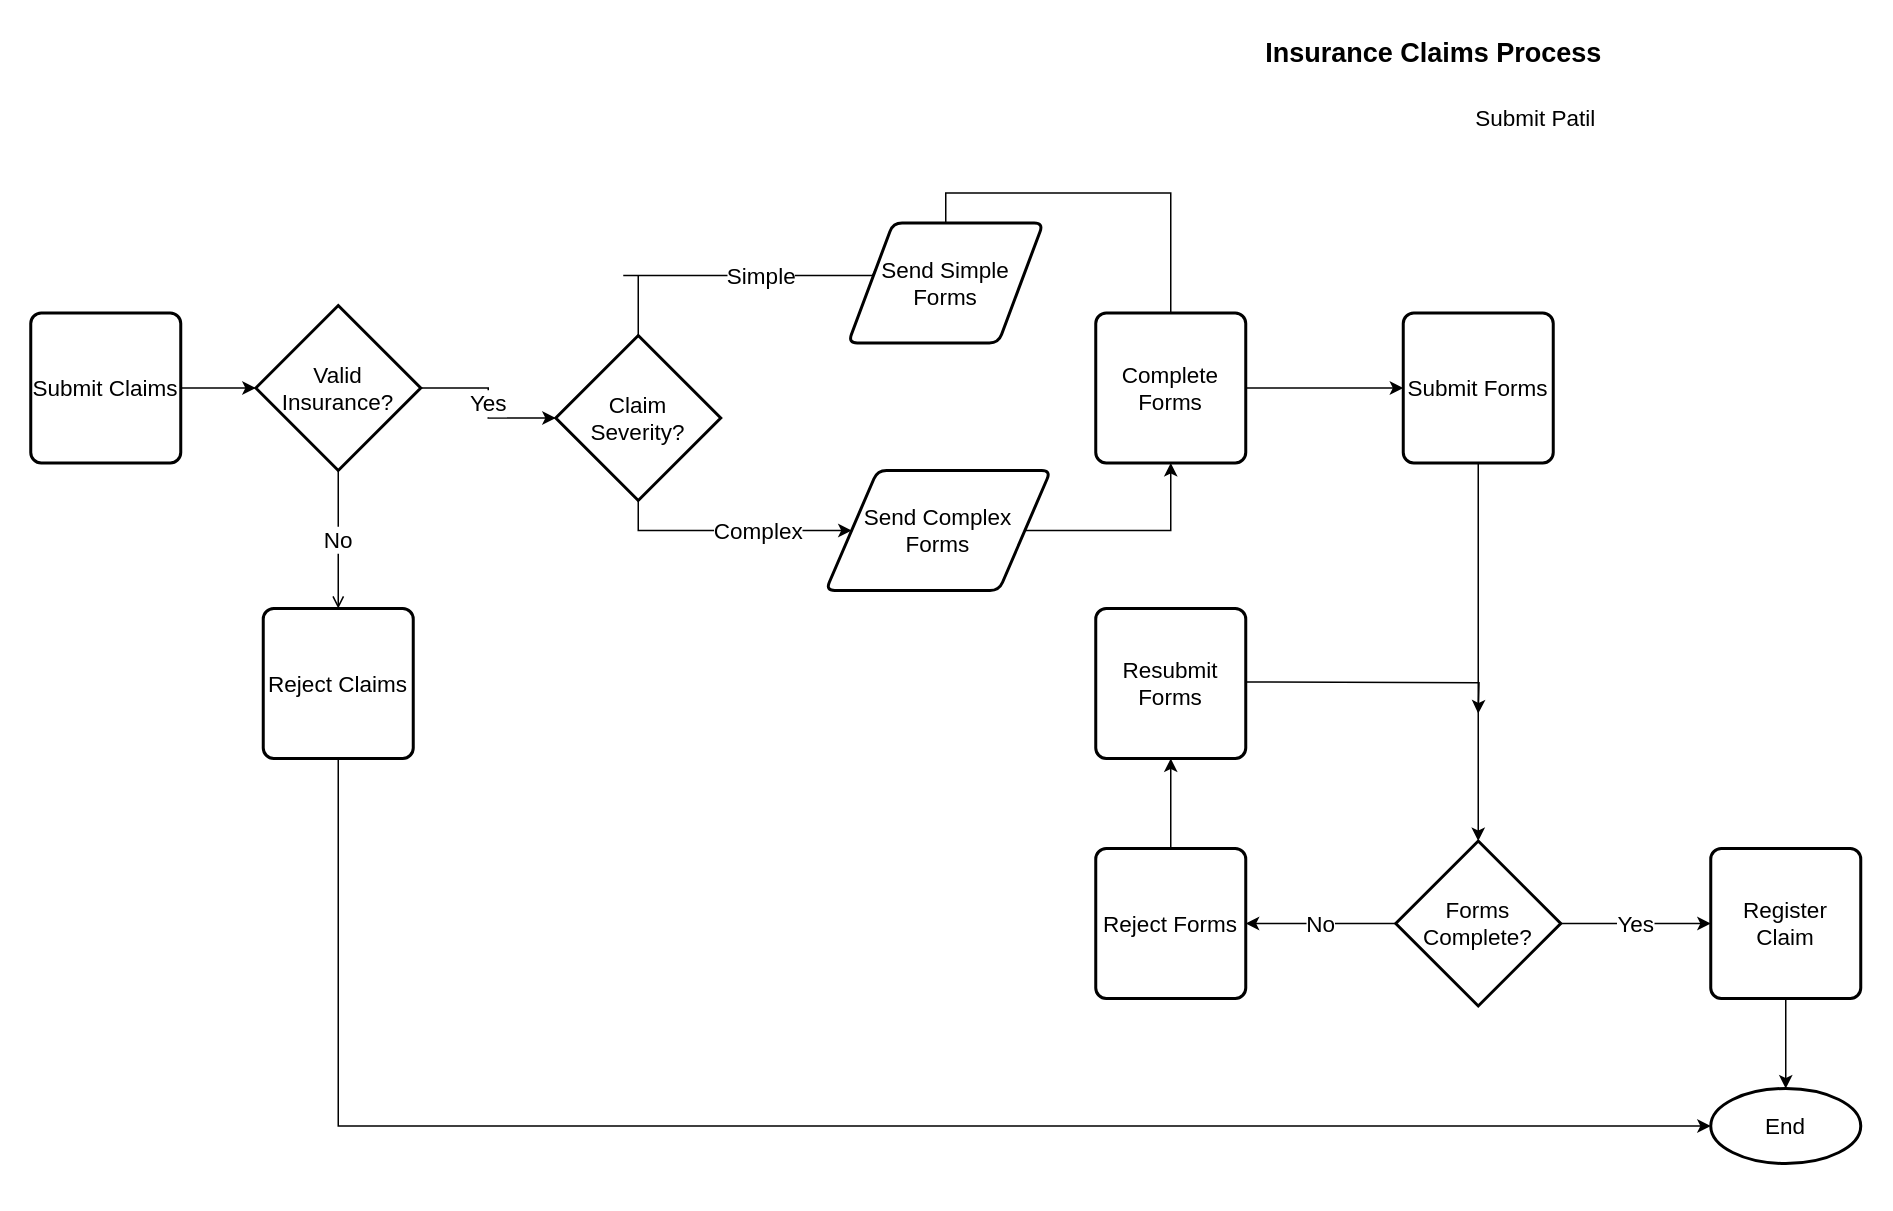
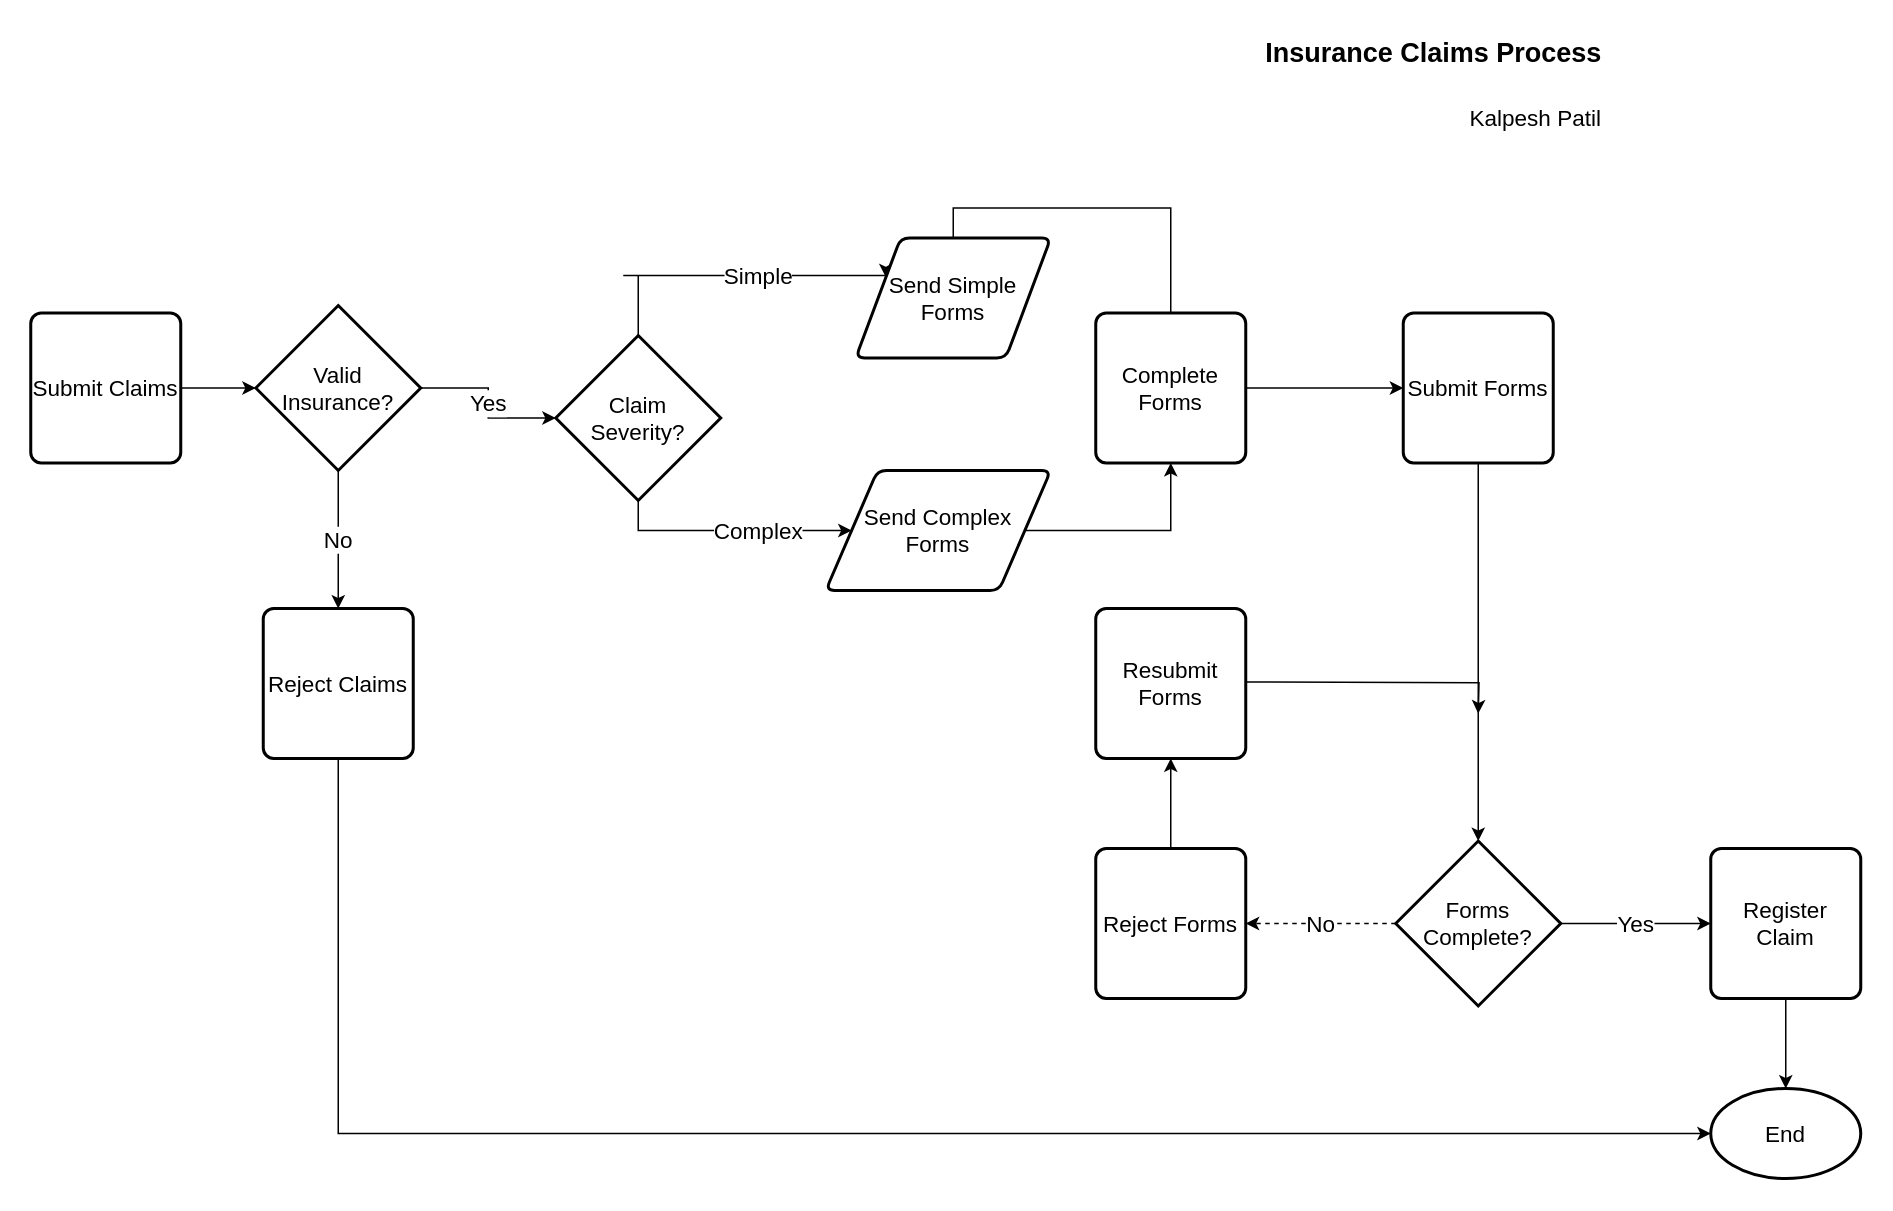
node "Submit Patil": label "Submit Patil" -> "Kalpesh Patil"
node "Send Simple Forms": moved (946, 283) -> (953, 298)
edge "Valid Insurance?" -> "Reject Claims": arrowhead open -> classic
edge "Forms Complete?" -> "Reject Forms": style solid -> dashed
node "End": size 150x75 -> 150x90
